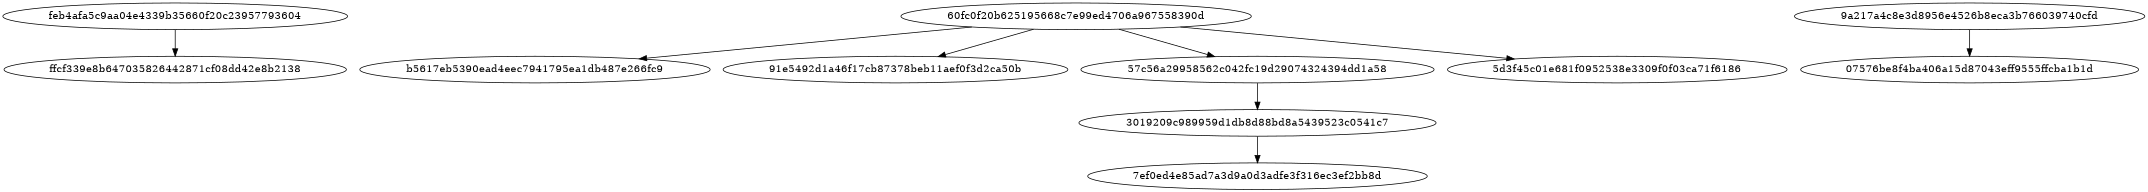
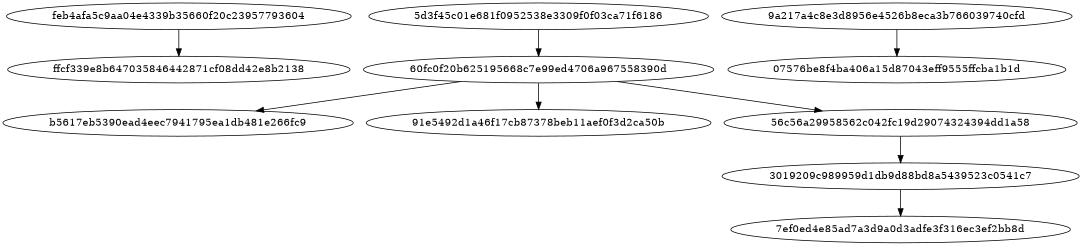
edge "60fc0f20b625195668c7e99ed4706a967558390d" -> "5d3f45c01e681f0952538e3309f0f03ca71f6186": reversed
node "ffcf339e8b647035826442871cf08dd42e8b2138": label "ffcf339e8b647035826442871cf08dd42e8b2138" -> "ffcf339e8b647035846442871cf08dd42e8b2138"
node "b5617eb5390ead4eec7941795ea1db487e266fc9": label "b5617eb5390ead4eec7941795ea1db487e266fc9" -> "b5617eb5390ead4eec7941795ea1db481e266fc9"
node "57c56a29958562c042fc19d29074324394dd1a58": label "57c56a29958562c042fc19d29074324394dd1a58" -> "56c56a29958562c042fc19d29074324394dd1a58"
node "3019209c989959d1db8d88bd8a5439523c0541c7": label "3019209c989959d1db8d88bd8a5439523c0541c7" -> "3019209c989959d1db9d88bd8a5439523c0541c7"
